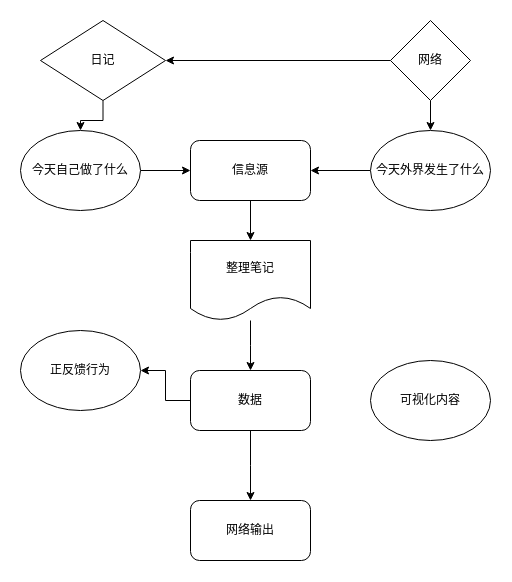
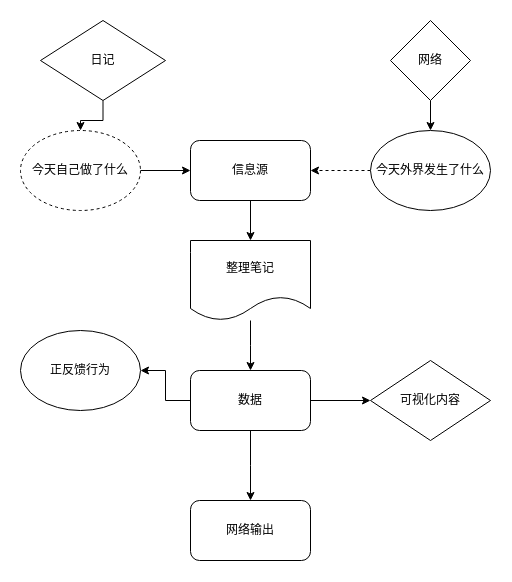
edge "网络" -> "日记": removed
node "今天自己做了什么": style solid -> dashed
edge "今天外界发生了什么" -> "信息源": style solid -> dashed
edge "数据" -> "可视化内容": added
node "可视化内容": shape ellipse -> diamond
